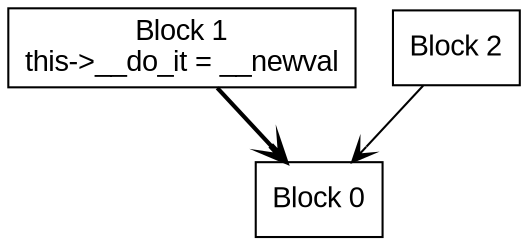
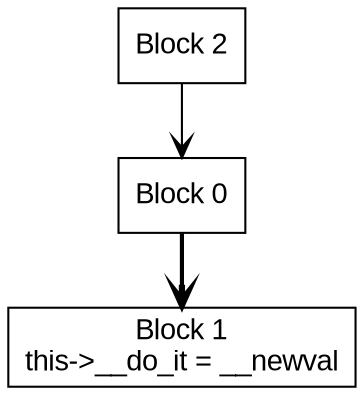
edge "Block 1 this->__do_it = __newval" -> "Block 0": reversed
